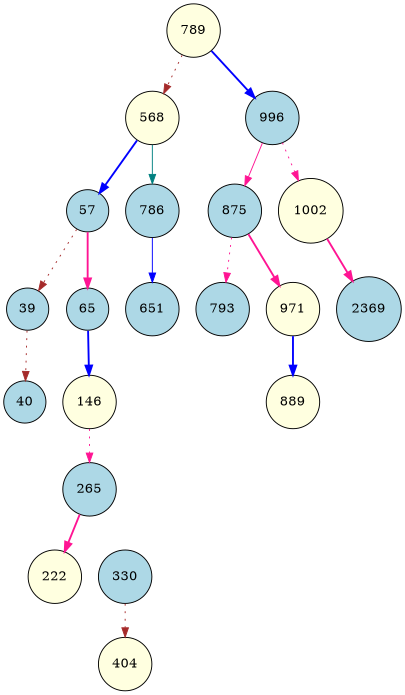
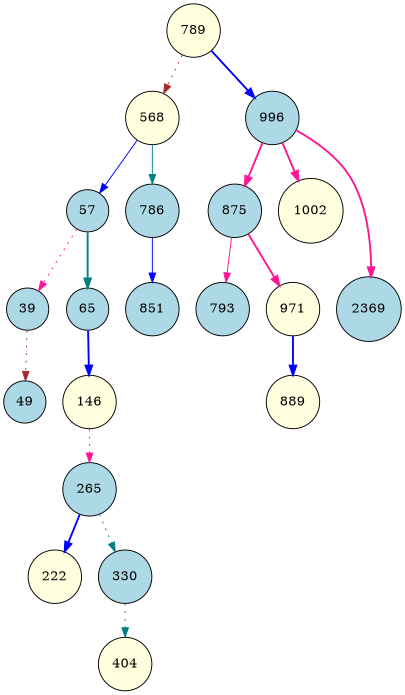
edge "996" -> "1002": style dotted -> bold
edge "996" -> "875": style solid -> bold
edge "568" -> "57": style bold -> solid
edge "57" -> "65": color deeppink -> teal
edge "875" -> "793": style dotted -> solid
edge "57" -> "39": color brown -> deeppink
edge "1002" -> "2369": now "996" -> "2369"
node "651": label "651" -> "851"
node "40": label "40" -> "49"
edge "265" -> "222": color deeppink -> blue
edge "265" -> "330": added
edge "330" -> "404": color brown -> teal
